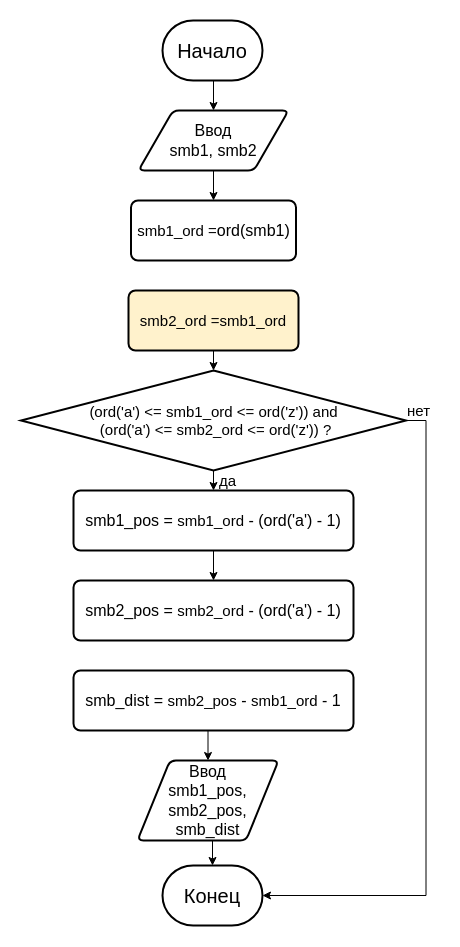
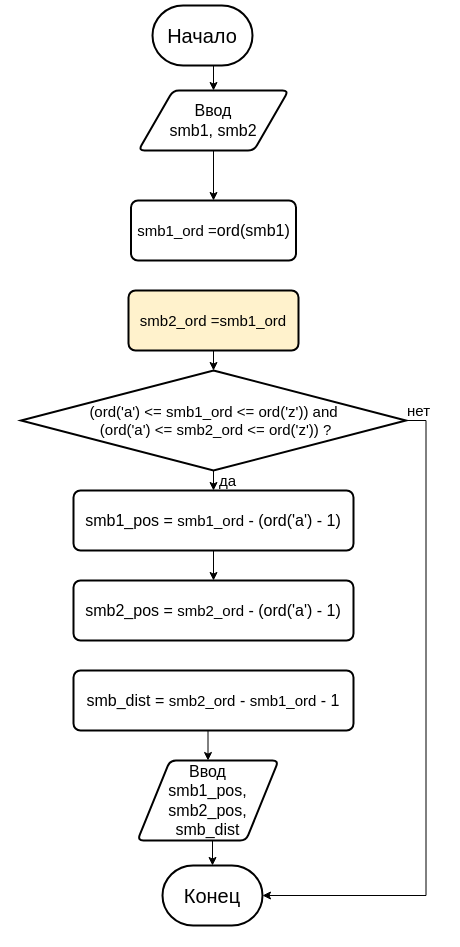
node "Начало": moved (213, 51) -> (203, 36)
node "Ввод smb1, smb2": moved (214, 141) -> (214, 121)
node "smb_dist = smb2_pos - smb1_ord - 1": label "smb_dist = smb2_pos - smb1_ord - 1" -> "smb_dist = smb2_ord - smb1_ord - 1"
